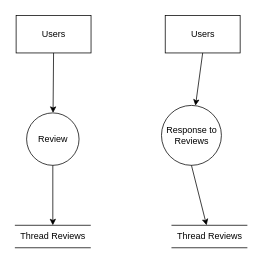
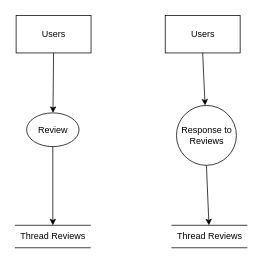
node "Response to Reviews": moved (192, 135) -> (207, 135)
node "Review": size 53x53 -> 53x34
